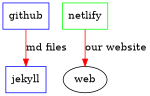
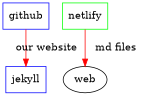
edge "github" -> "jekyll": label "md files" -> "our website"
edge "netlify" -> "web": label "our website" -> "md files"
